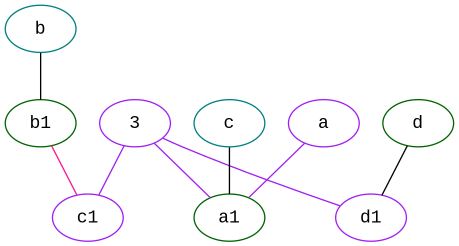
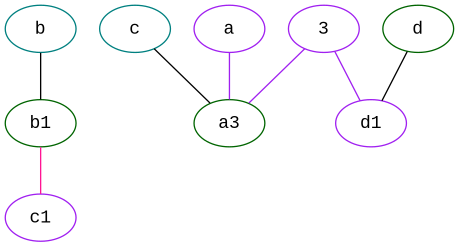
edge "3" -- "c1": removed
node "a1": label "a1" -> "a3"
